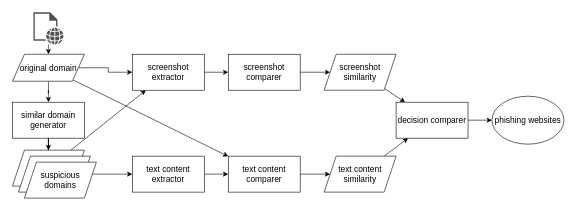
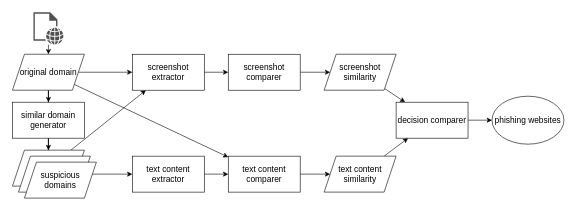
node "original domain": size 72x27 -> 72x36
